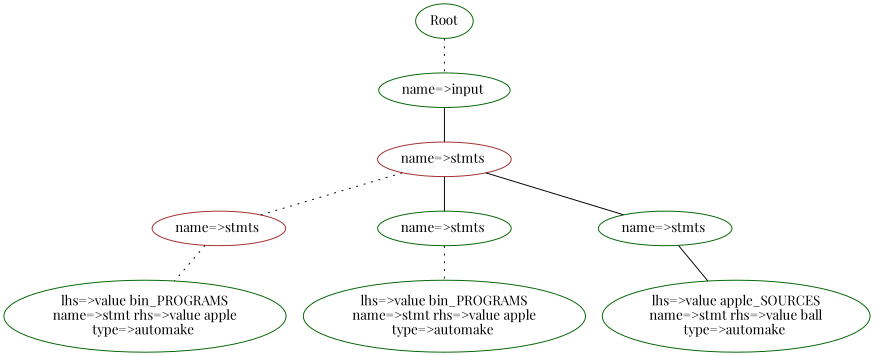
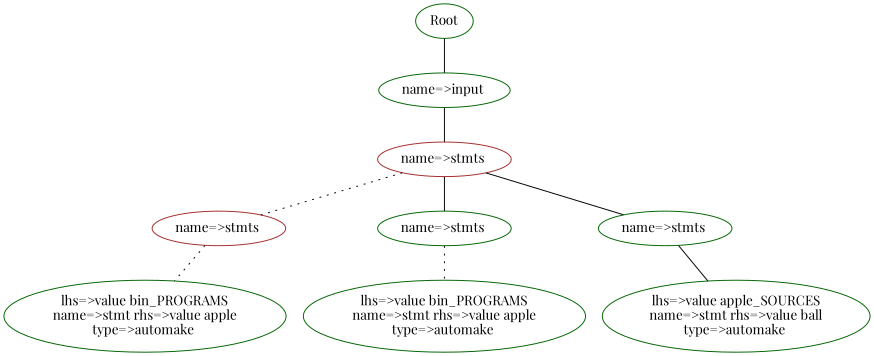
edge "Root" -- "name=>input": style dotted -> solid
